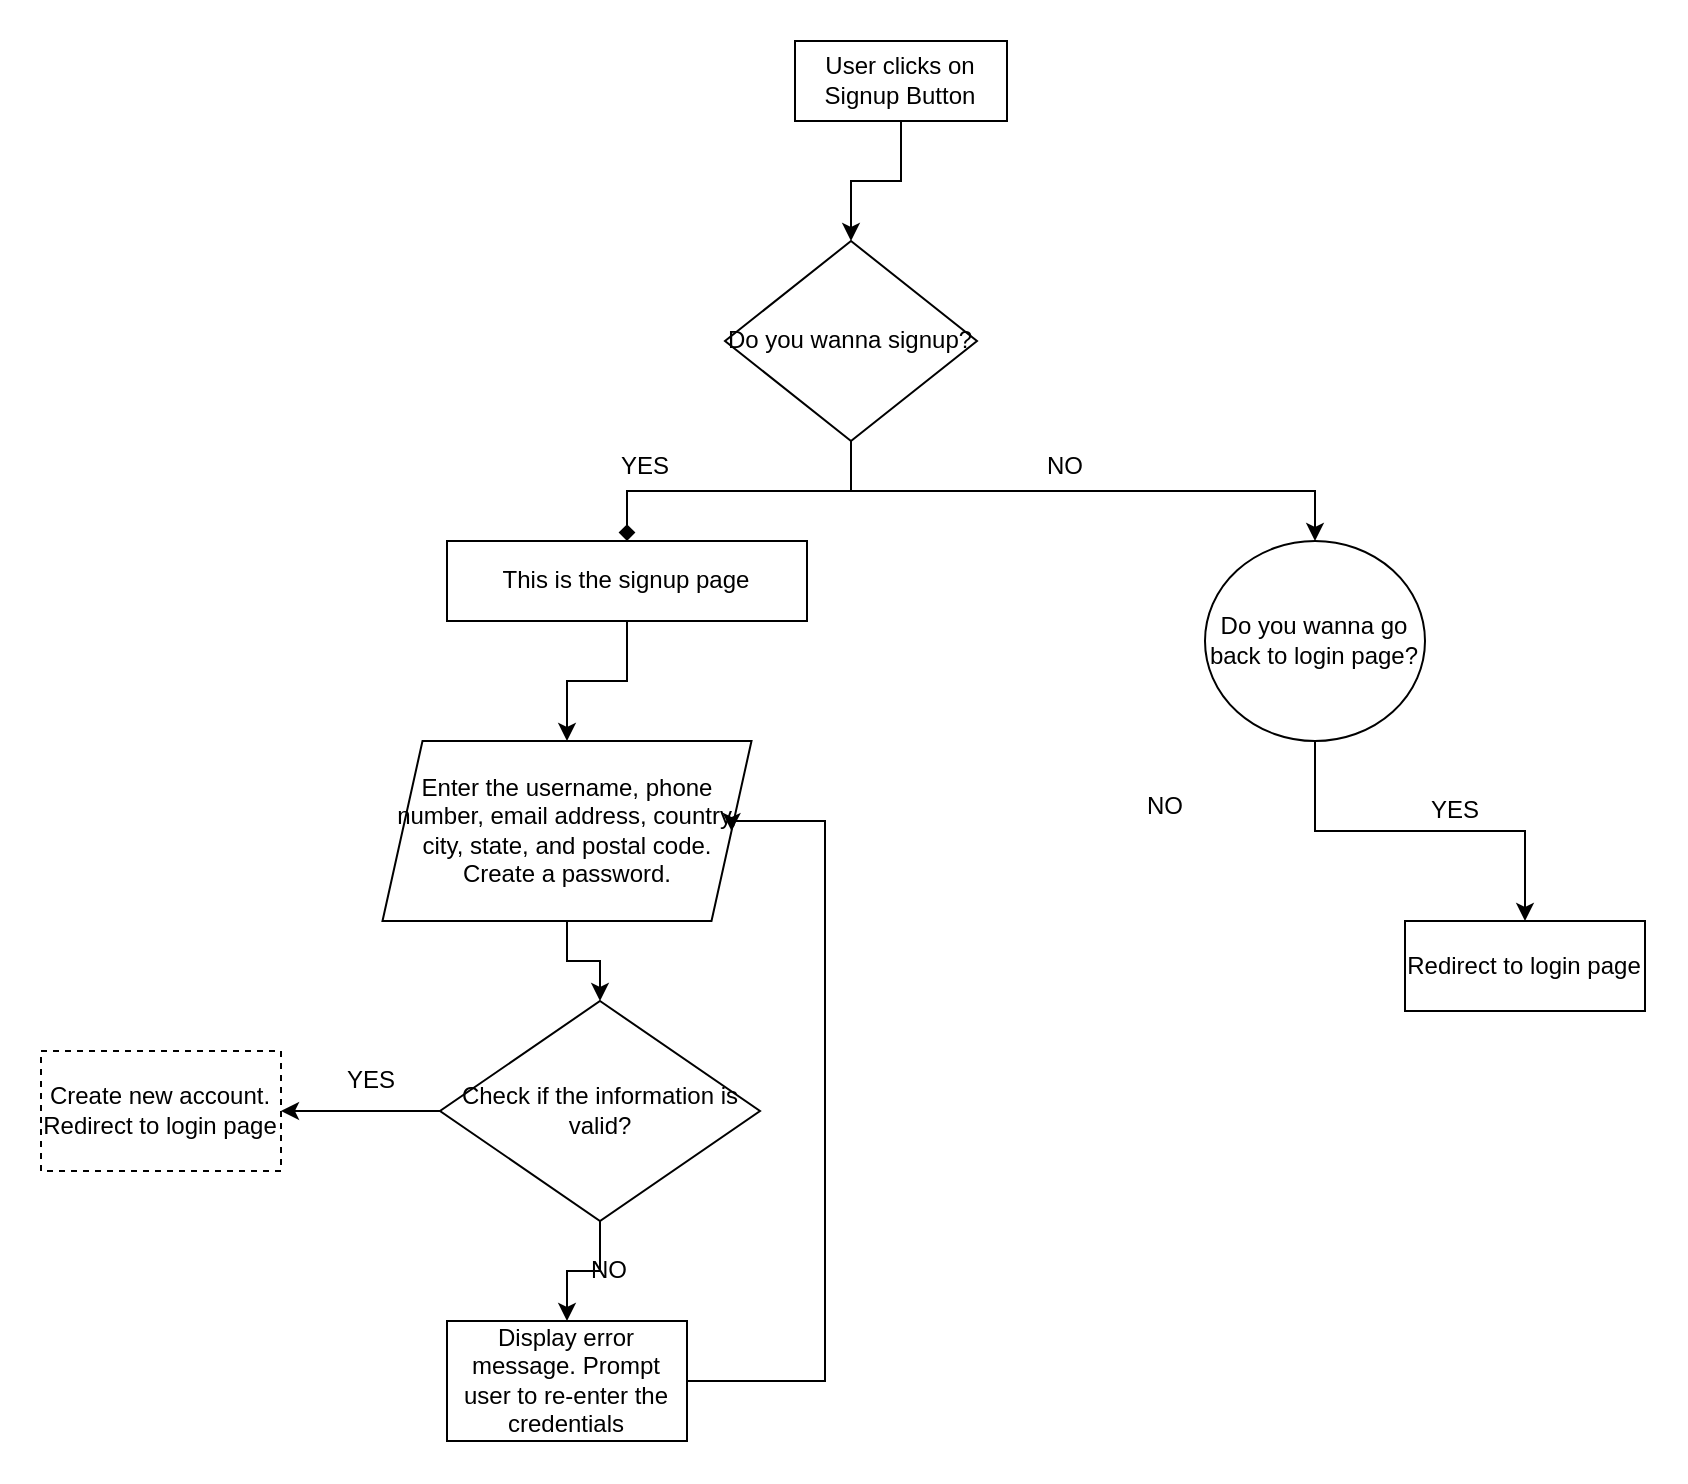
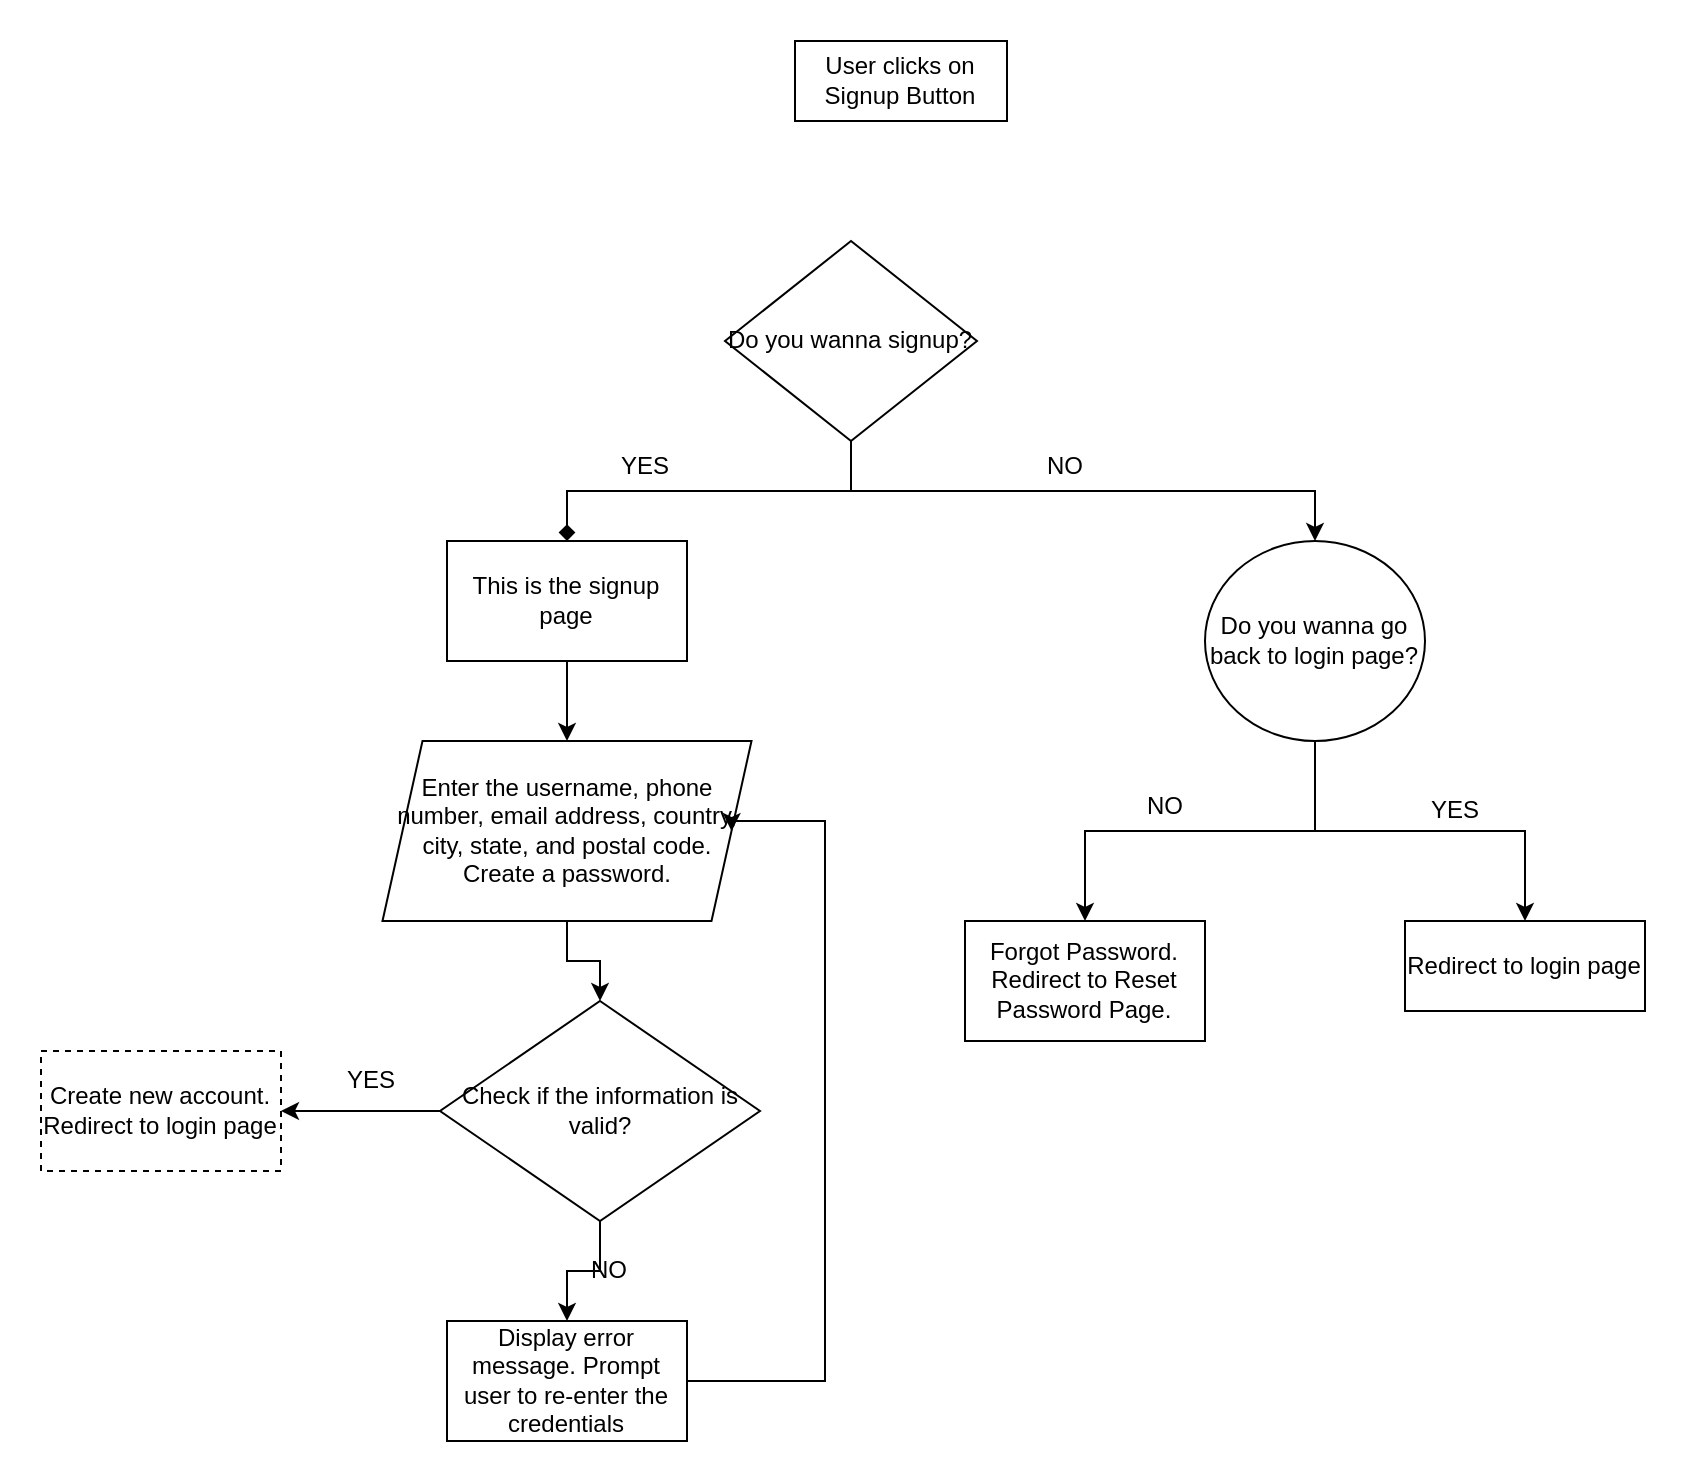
edge "User clicks on Signup Button" -> "Do you wanna signup?": removed
node "This is the signup page": size 360x80 -> 240x120
edge "Do you wanna go back to login page?" -> "Forgot Password. Redirect to Reset Password Page.": added
node "Forgot Password. Redirect to Reset Password Page.": added
